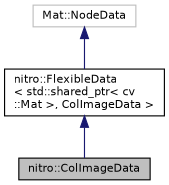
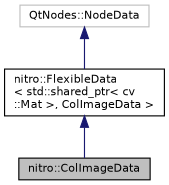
node "Mat::NodeData": label "Mat::NodeData" -> "QtNodes::NodeData"
